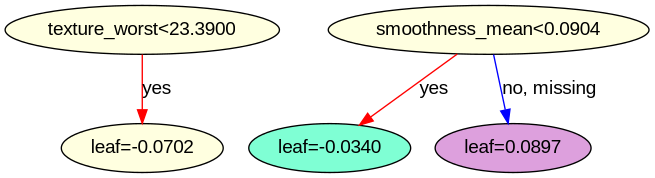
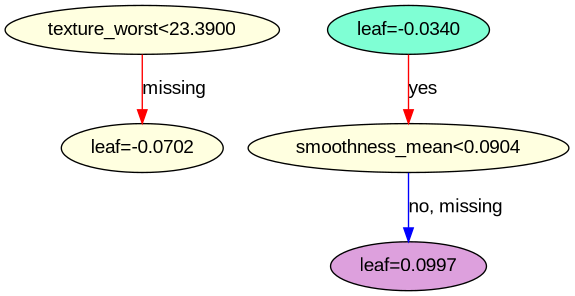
edge "smoothness_mean<0.0904" -> "leaf=-0.0340": reversed
edge "texture_worst<23.3900" -> "leaf=-0.0702": label "yes" -> "missing"
node "leaf=0.0897": label "leaf=0.0897" -> "leaf=0.0997"
